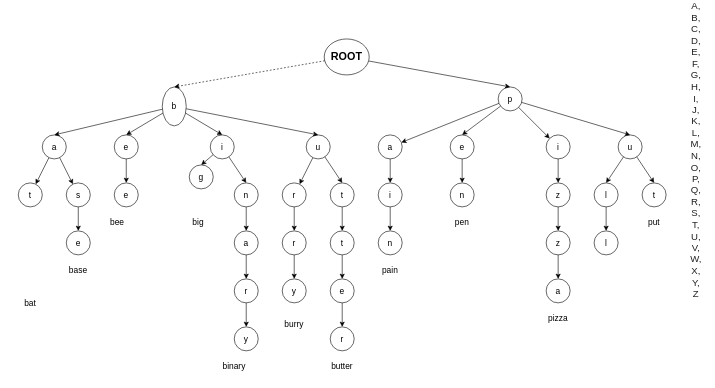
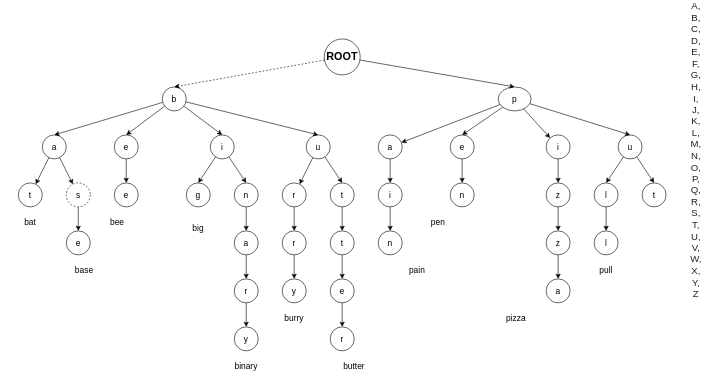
node "ROOT": size 45x36 -> 36x36
node "p": size 24x24 -> 33x24
node "b": size 24x39 -> 24x24
node "g": moved (201, 177) -> (198, 195)
node "s": style solid -> dashed
node "big": moved (198, 222) -> (198, 228)
node "pen": moved (462, 222) -> (438, 222)
node "put": removed
node "base": moved (78, 270) -> (84, 270)
node "pain": moved (390, 270) -> (417, 270)
node "pull": added
node "bat": moved (30, 303) -> (30, 222)
node "pizza": moved (558, 318) -> (516, 318)
node "burry": moved (294, 324) -> (294, 318)
node "binary": moved (234, 366) -> (246, 366)
node "butter": moved (342, 366) -> (354, 366)
